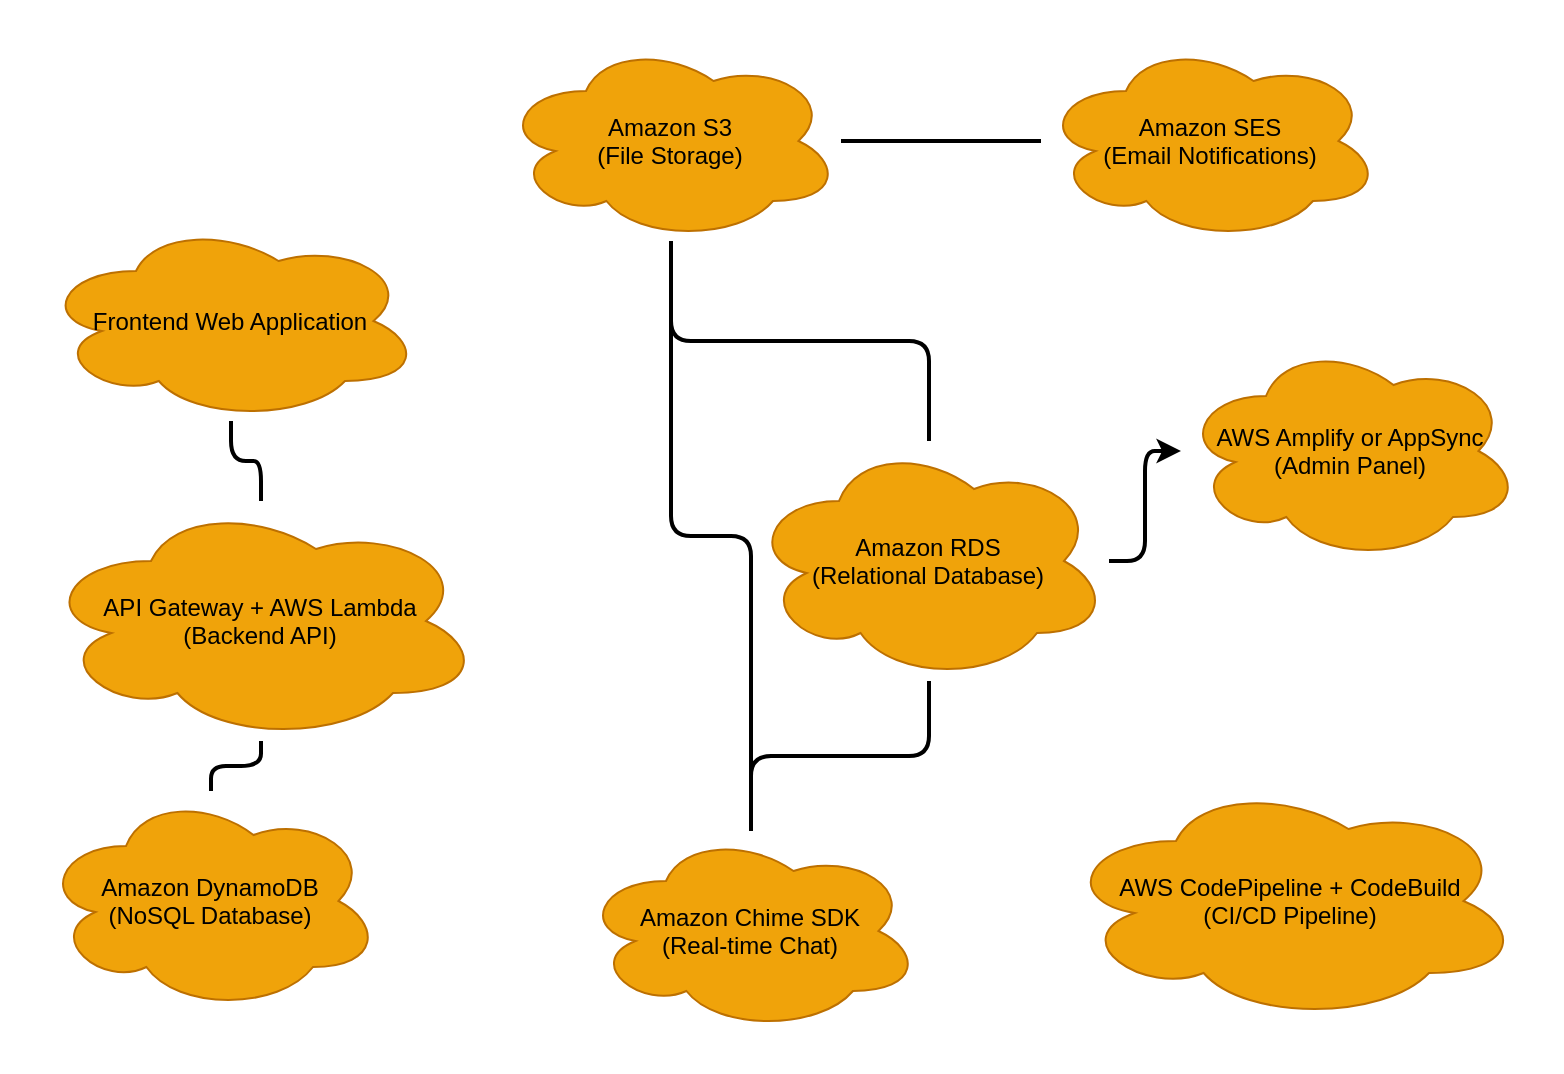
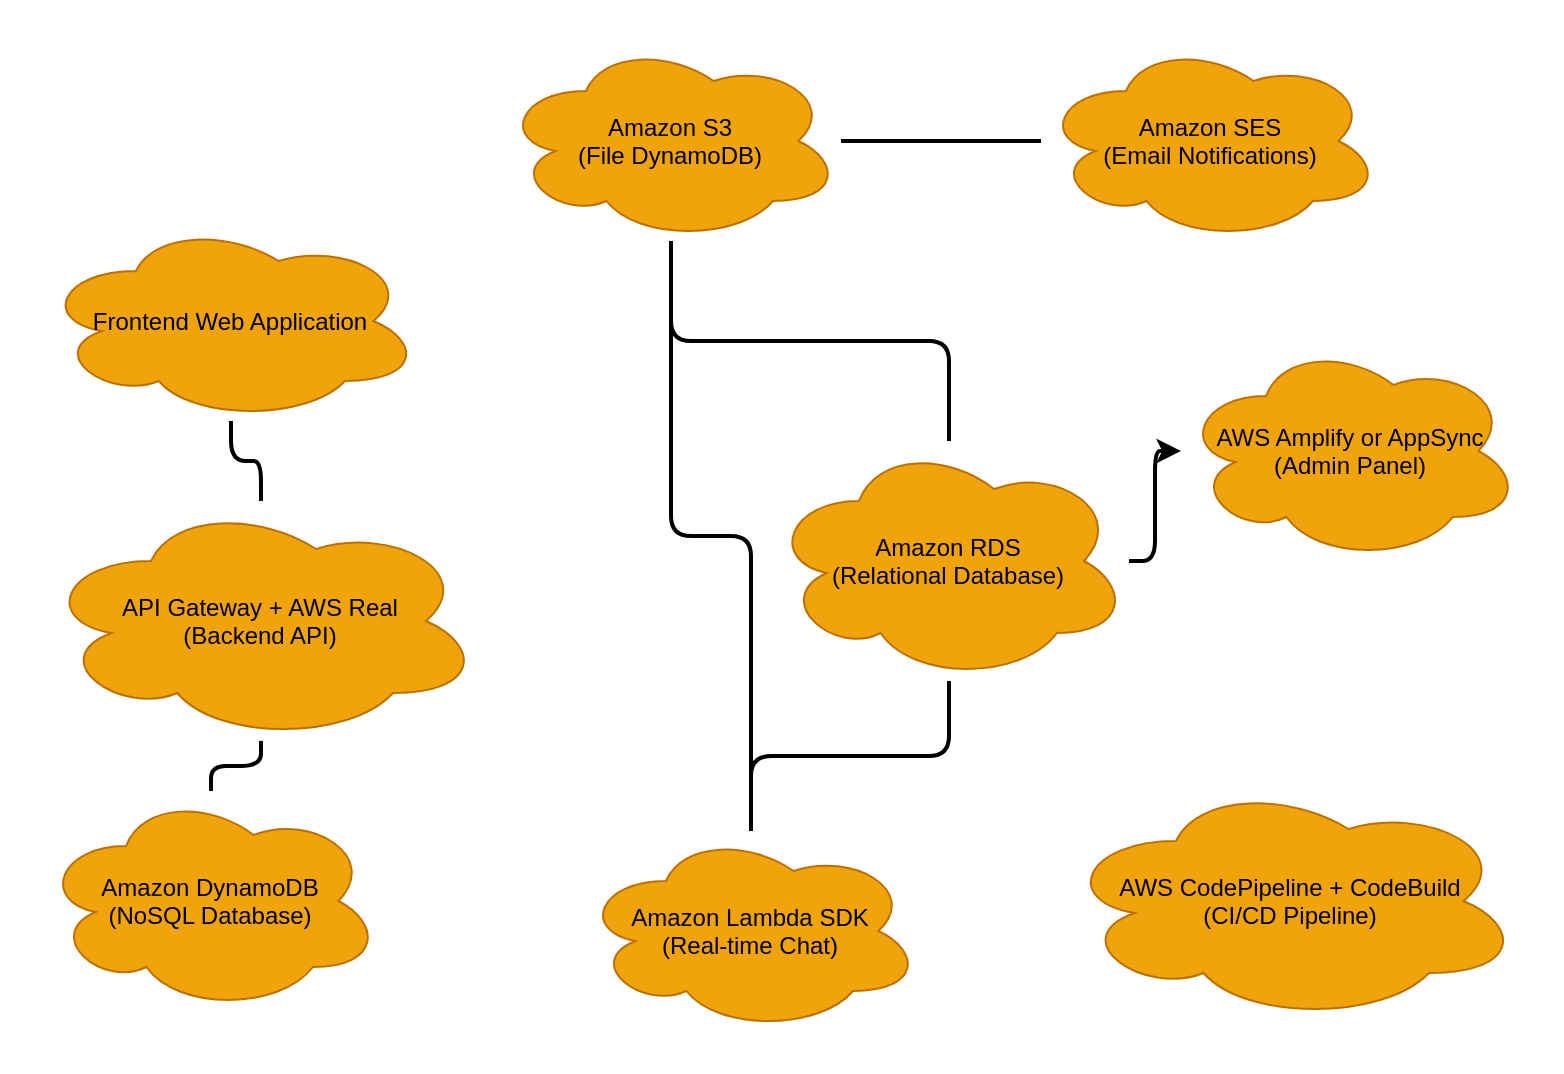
node "Amazon S3 (File Storage)": label "Amazon S3 (File Storage)" -> "Amazon S3 (File DynamoDB)"
node "Amazon RDS (Relational Database)": moved (929, 561) -> (949, 561)
node "API Gateway + AWS Lambda (Backend API)": label "API Gateway + AWS Lambda (Backend API)" -> "API Gateway + AWS Real (Backend API)"
node "Amazon Chime SDK (Real-time Chat)": label "Amazon Chime SDK (Real-time Chat)" -> "Amazon Lambda SDK (Real-time Chat)"
